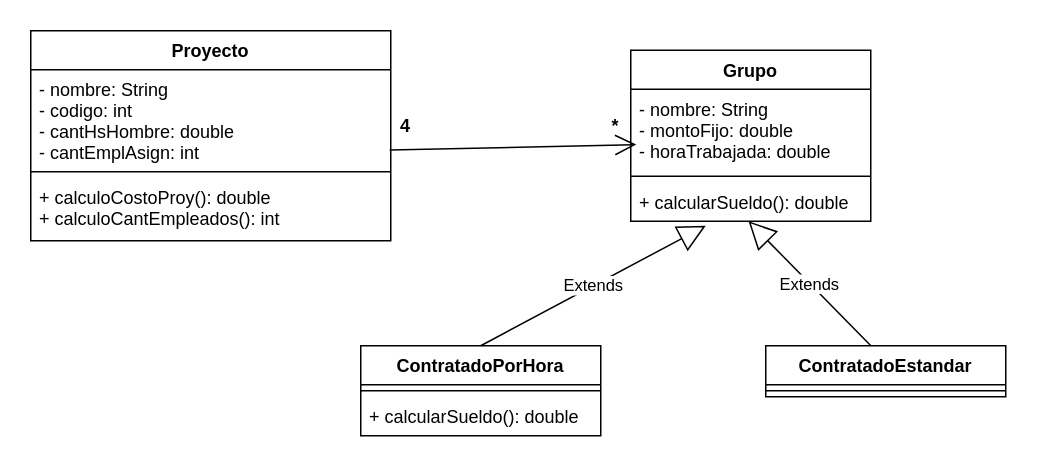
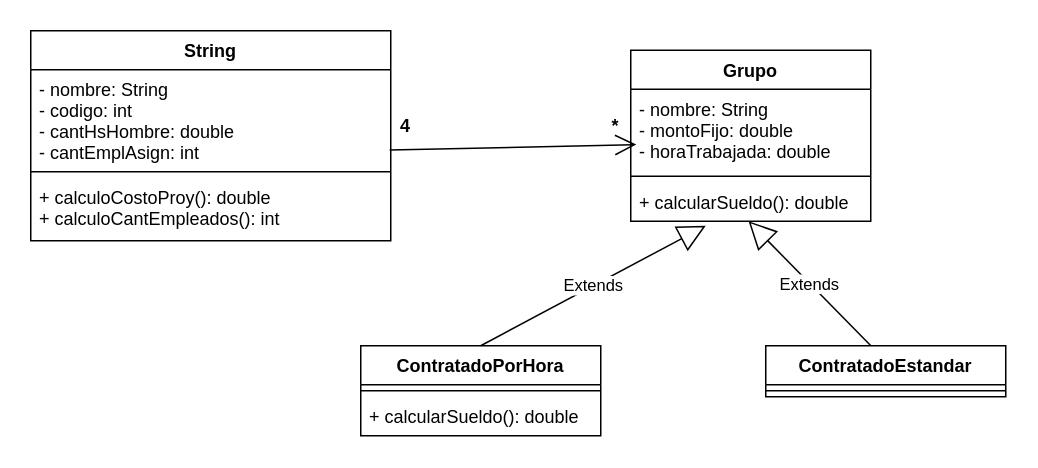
node "Proyecto": label "Proyecto" -> "String"
